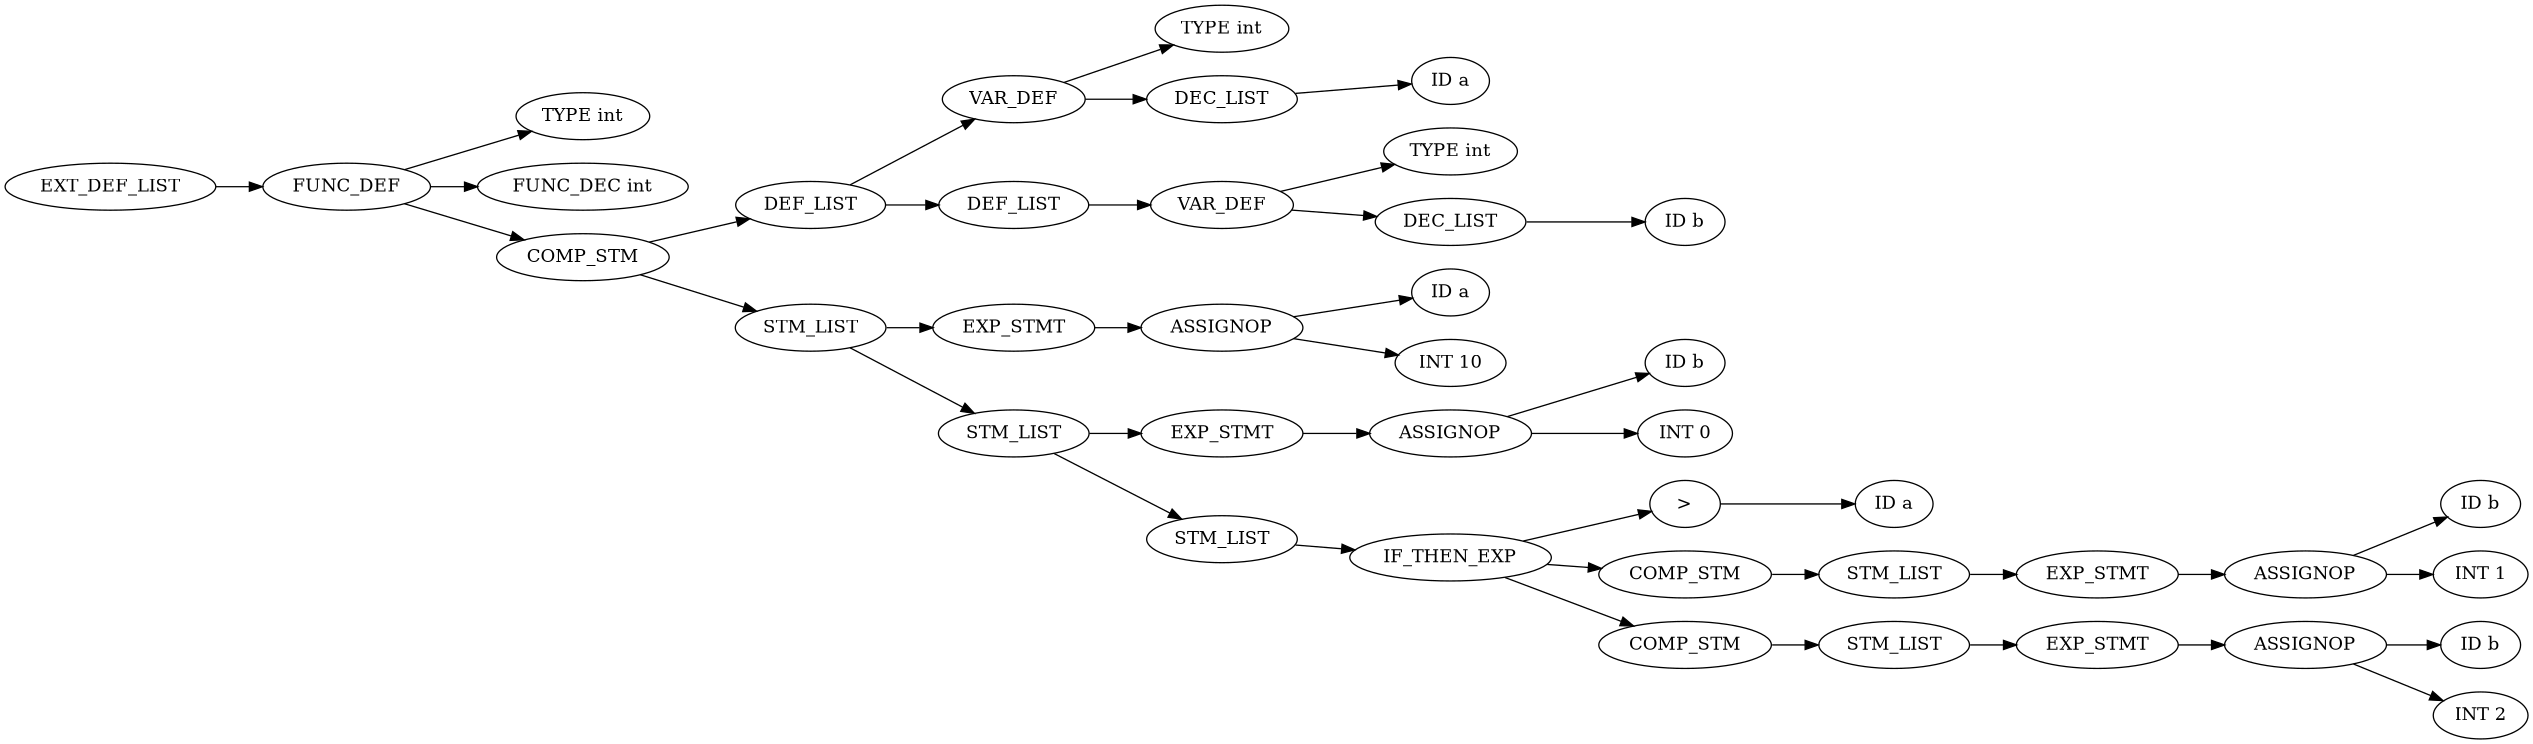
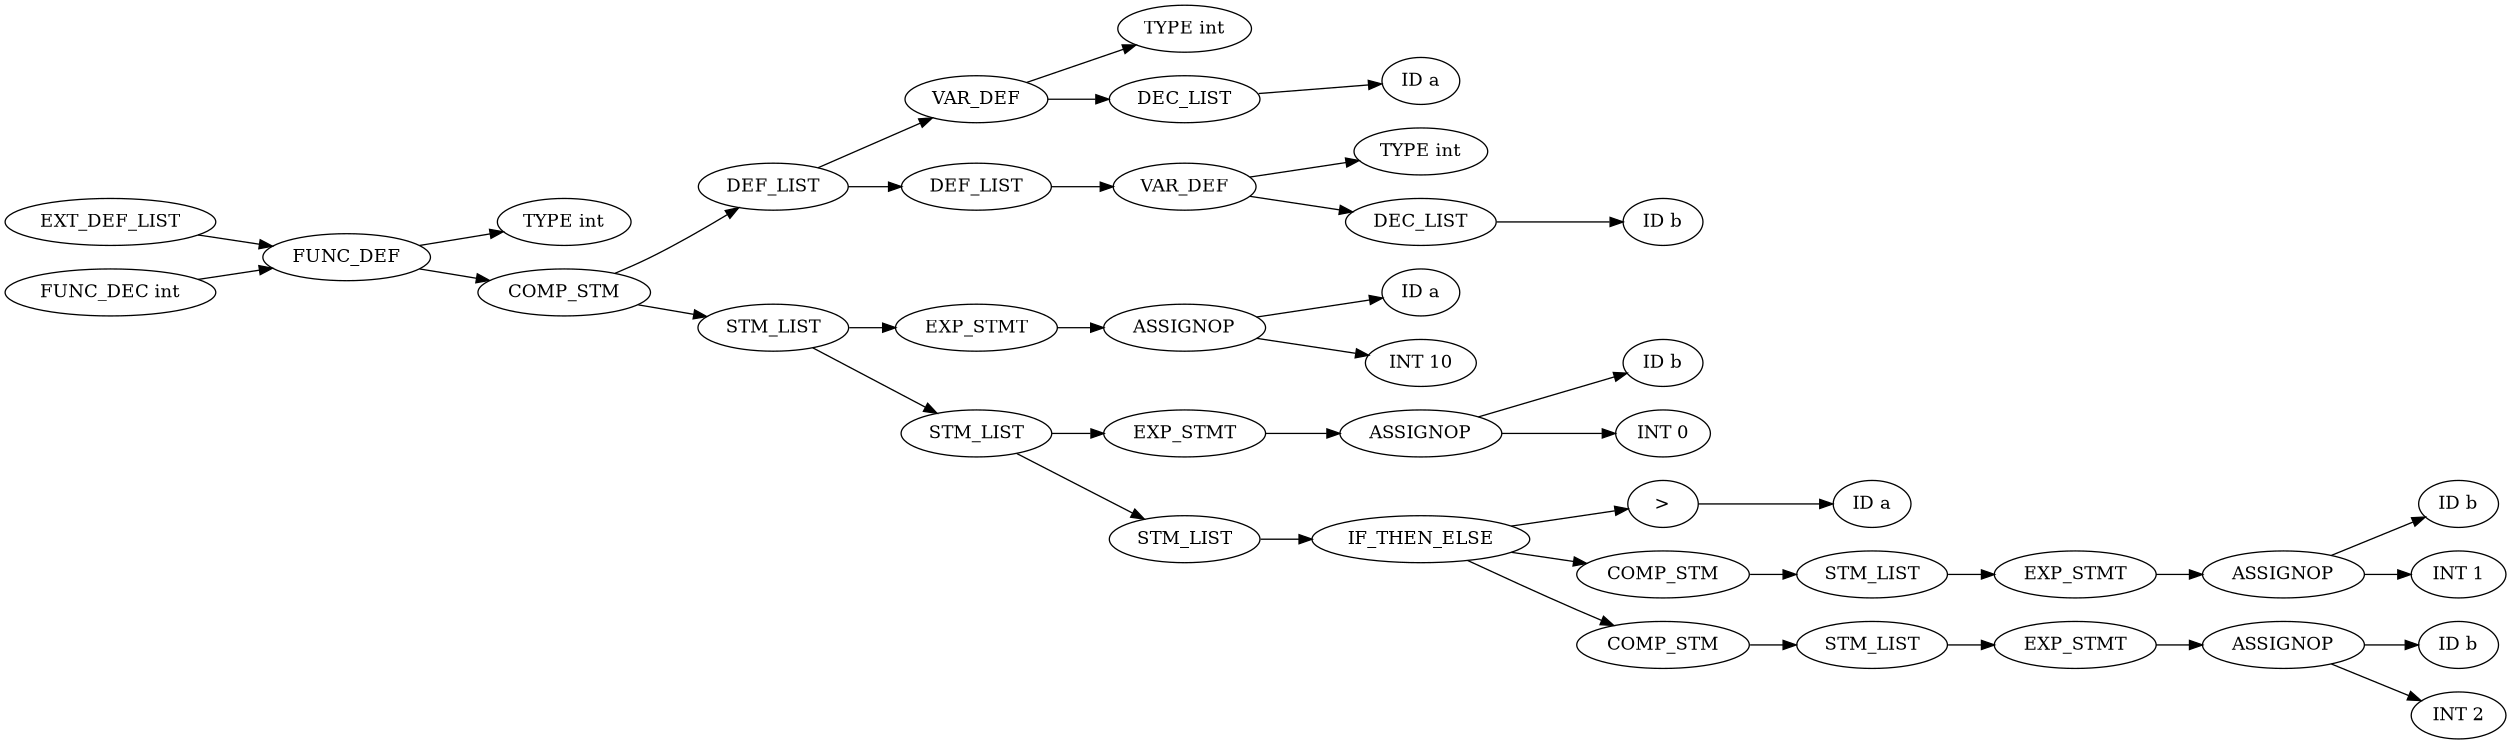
edge "FUNC_DEF" -> "FUNC_DEC int": reversed
node "IF_THEN_EXP": label "IF_THEN_EXP" -> "IF_THEN_ELSE"
